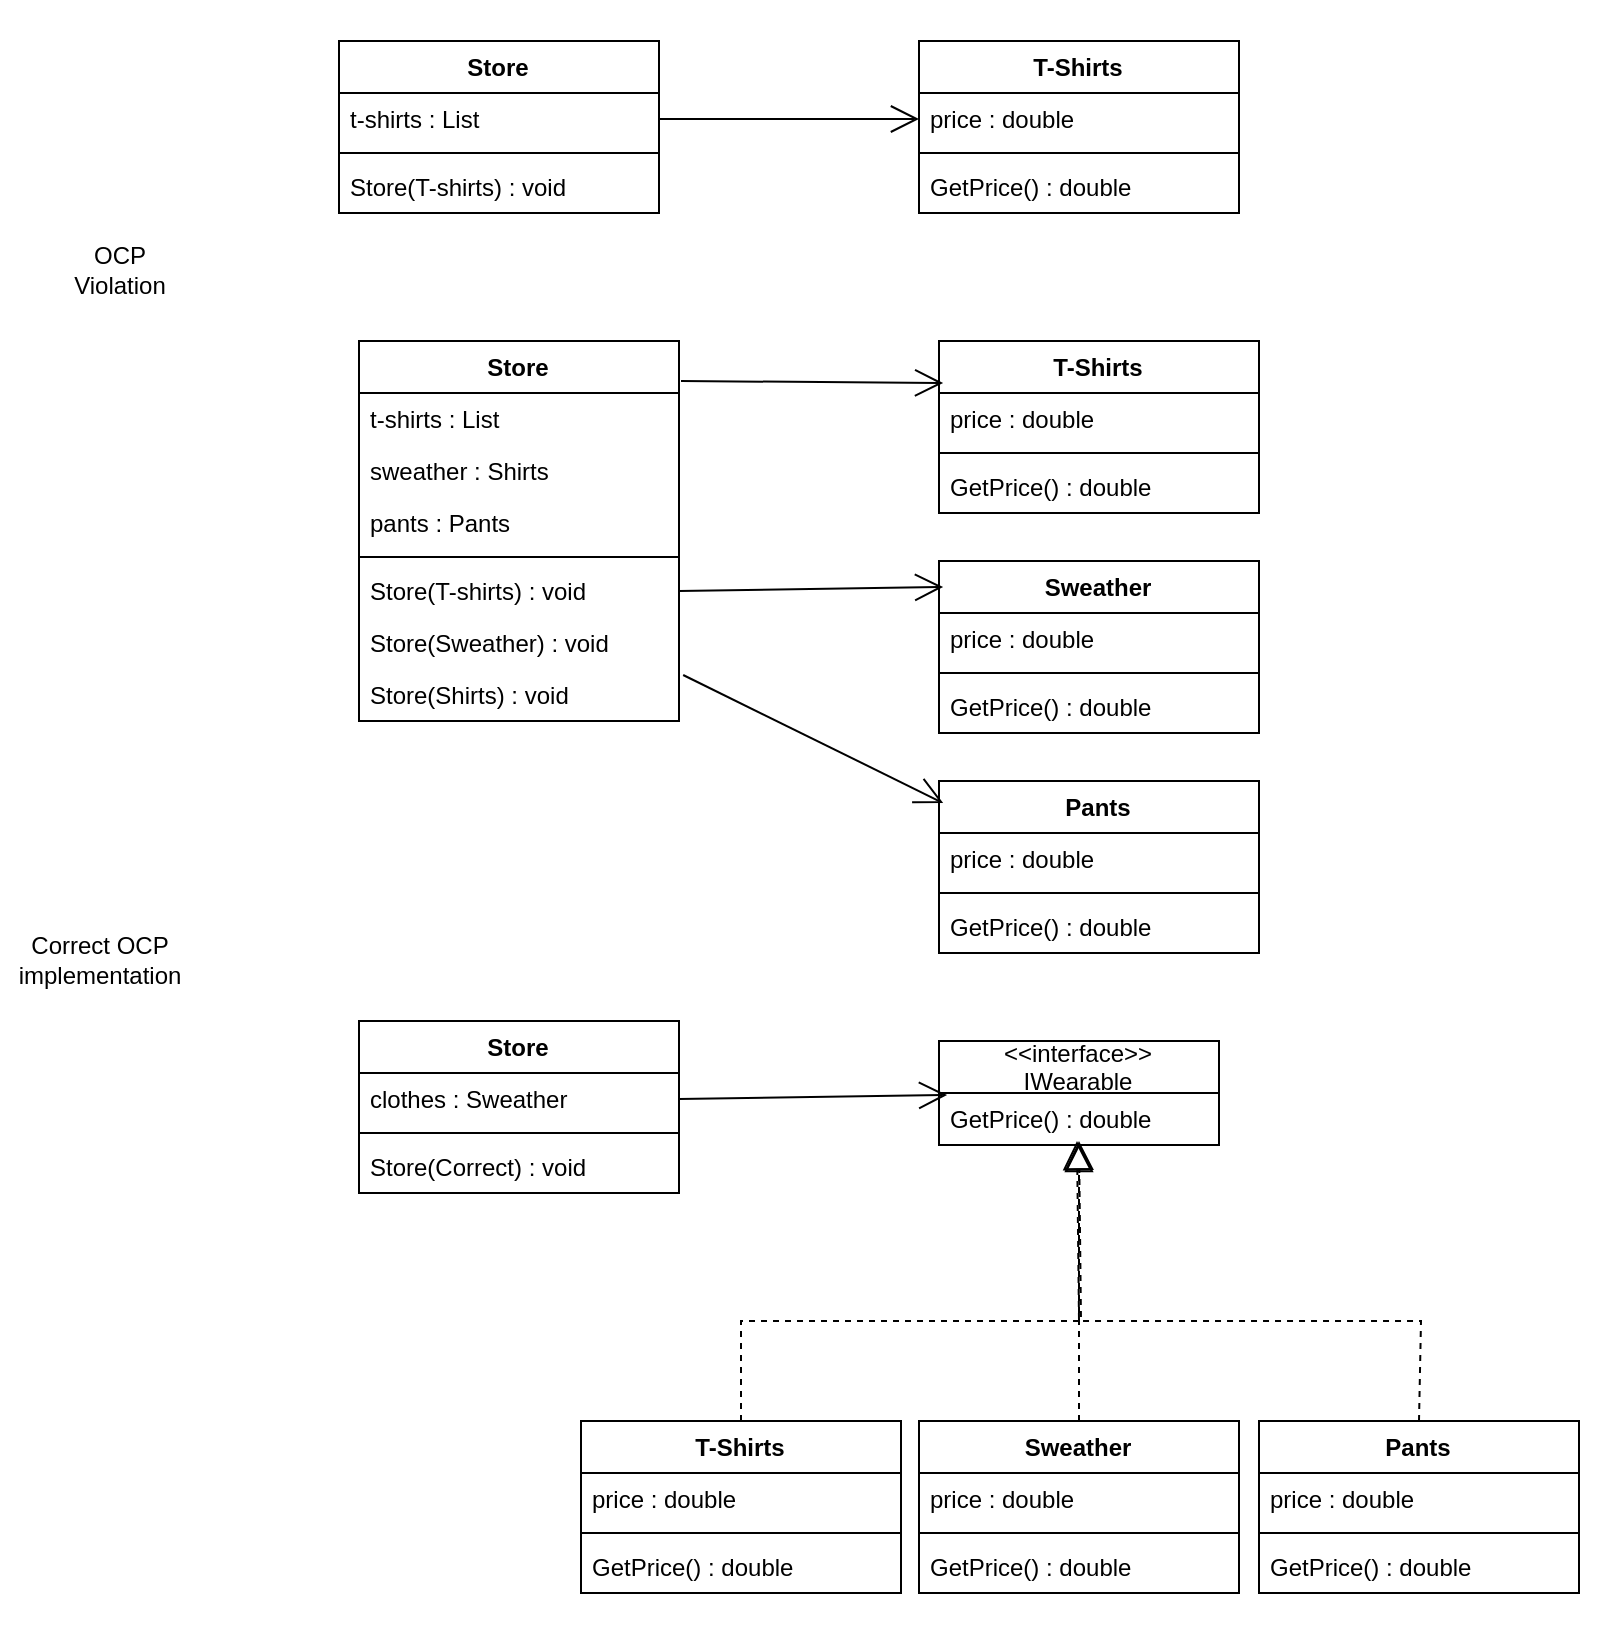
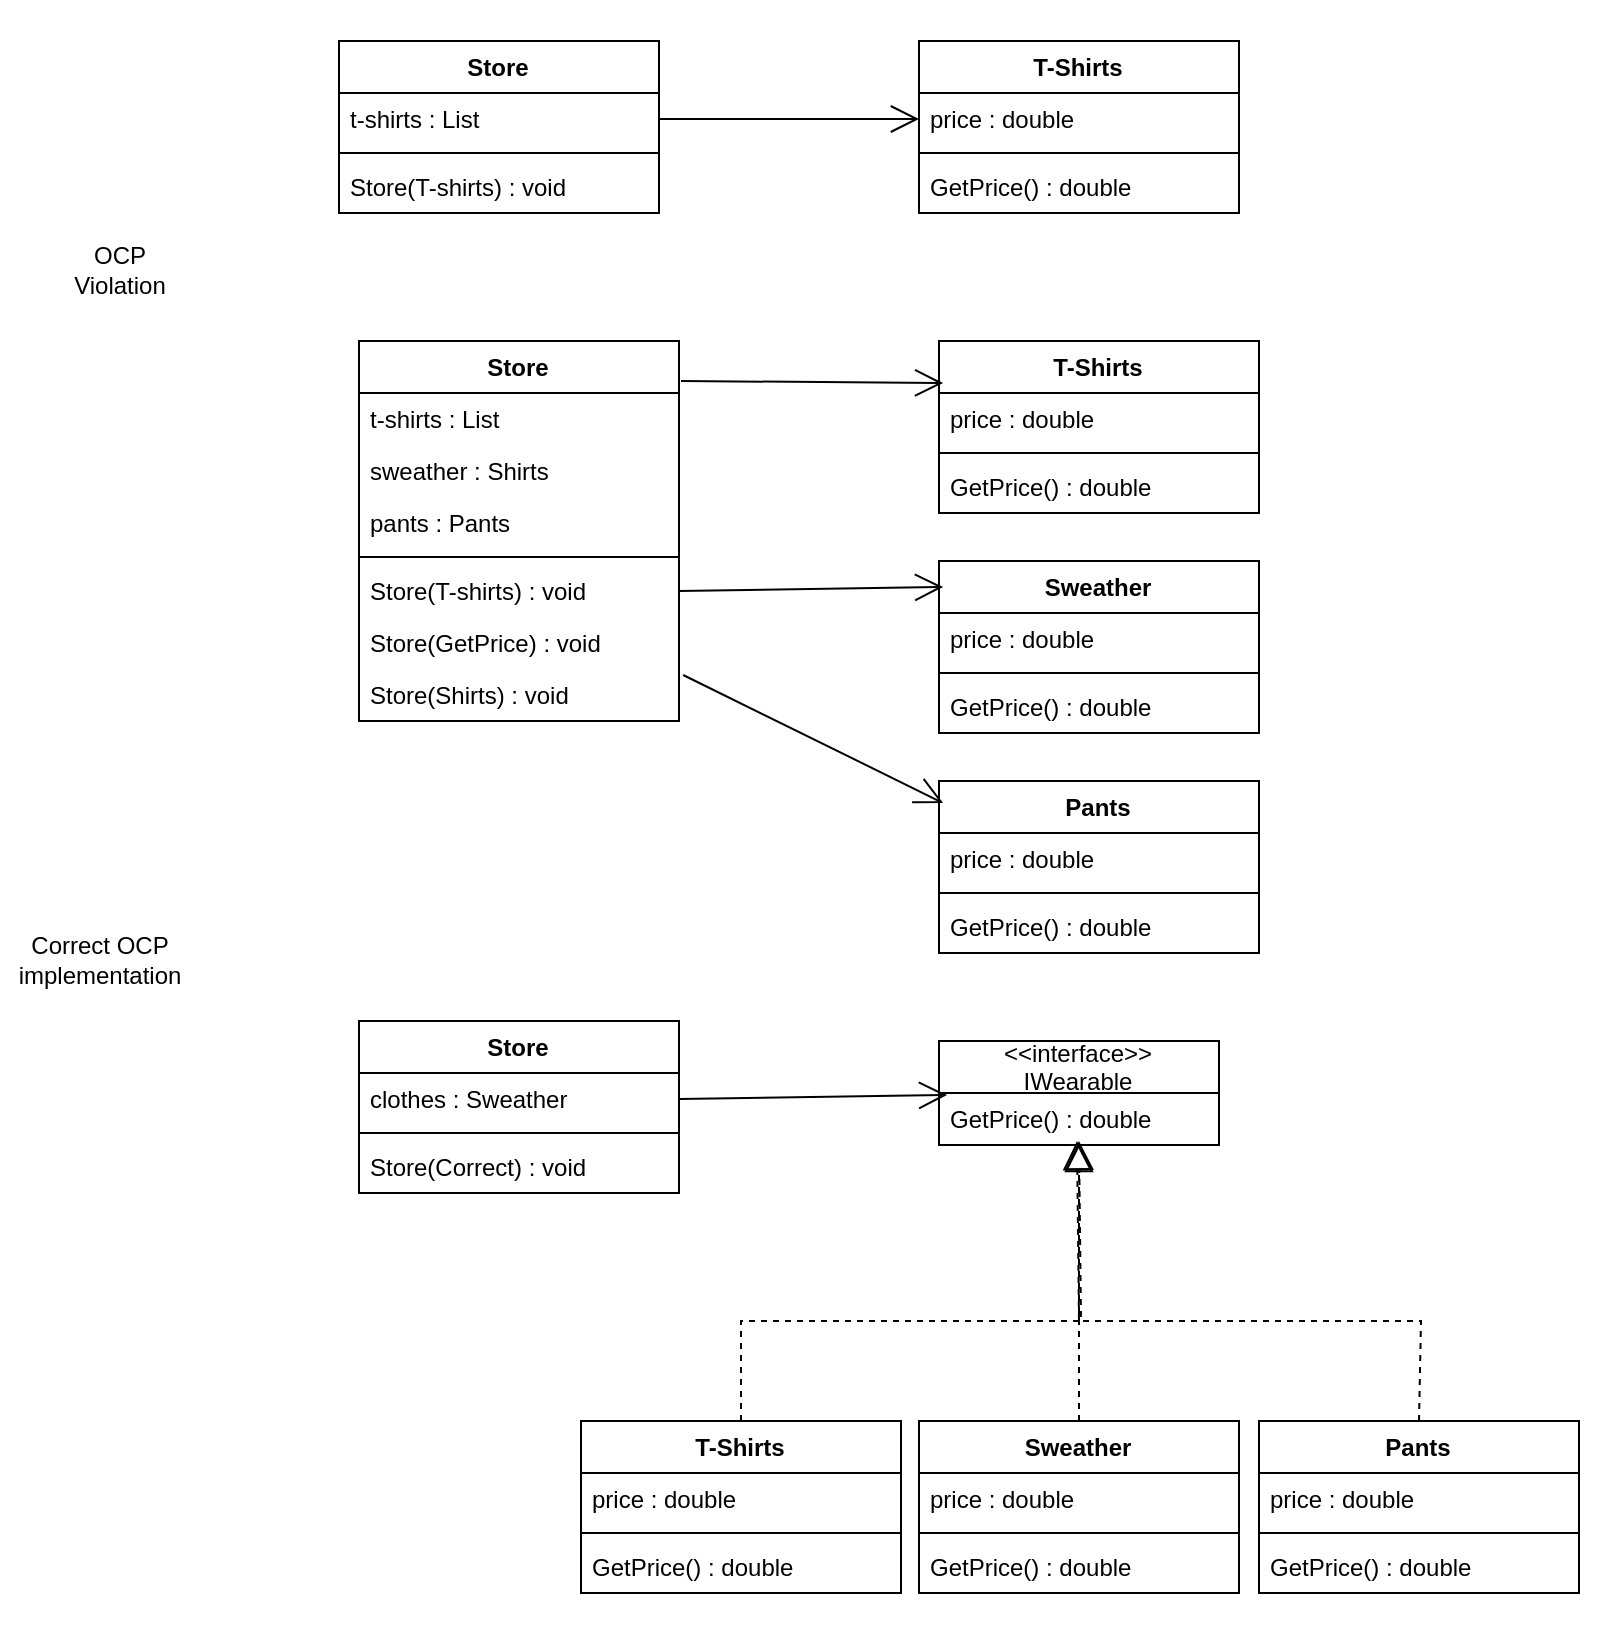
node "Store(Sweather) : void": label "Store(Sweather) : void" -> "Store(GetPrice) : void"
